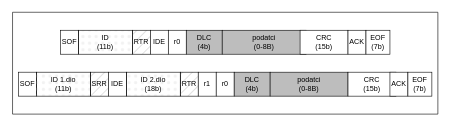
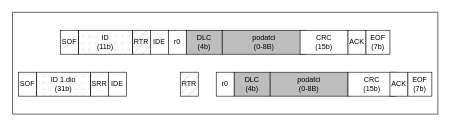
node "ID 1.dio (11b)": label "ID 1.dio (11b)" -> "ID 1.dio (31b)"
node "SRR": fillcolor #bdbdbd -> #f2f2f2
node "ID 2.dio (18b)": removed
node "r1": removed
